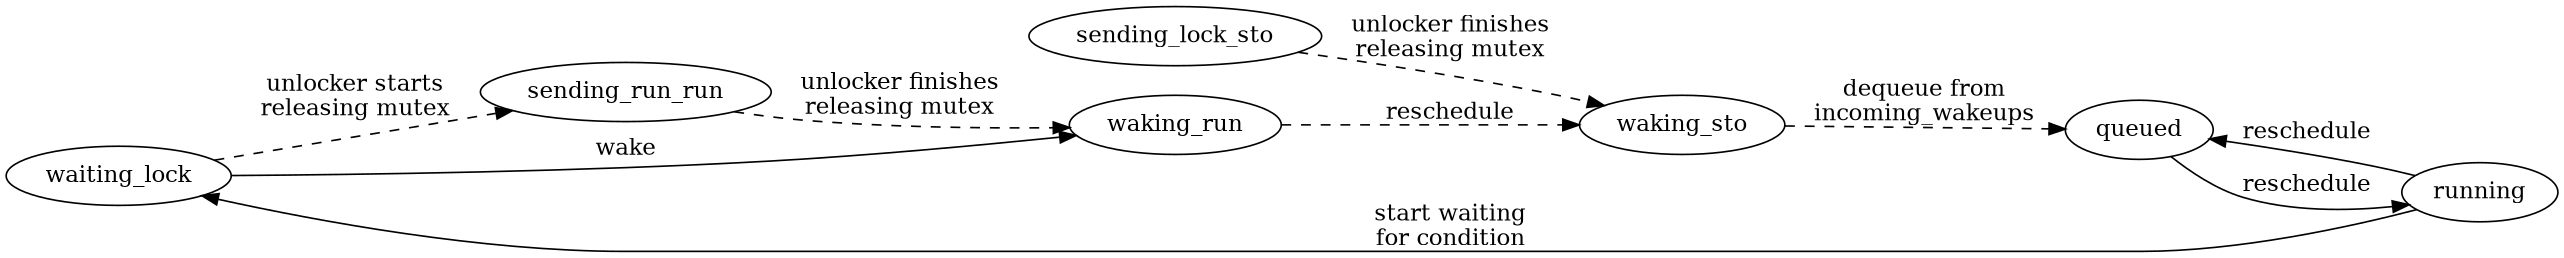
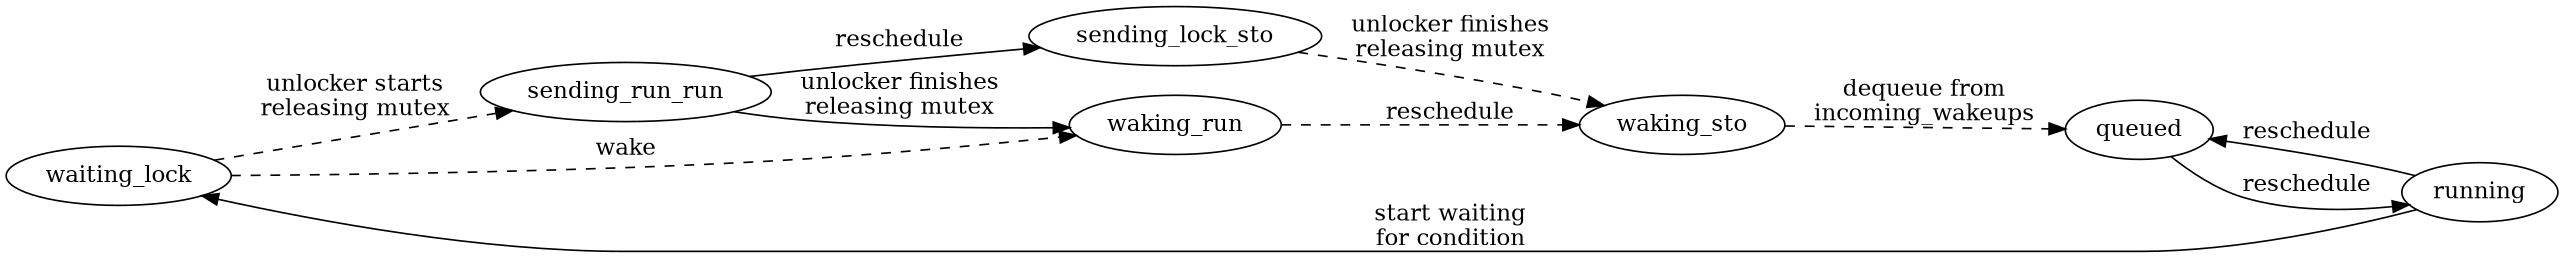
edge "sending_run_run" -> "sending_lock_sto": added, label "reschedule"
edge "sending_run_run" -> "waking_run": style dashed -> solid
edge "waiting_lock" -> "waking_run": style solid -> dashed
